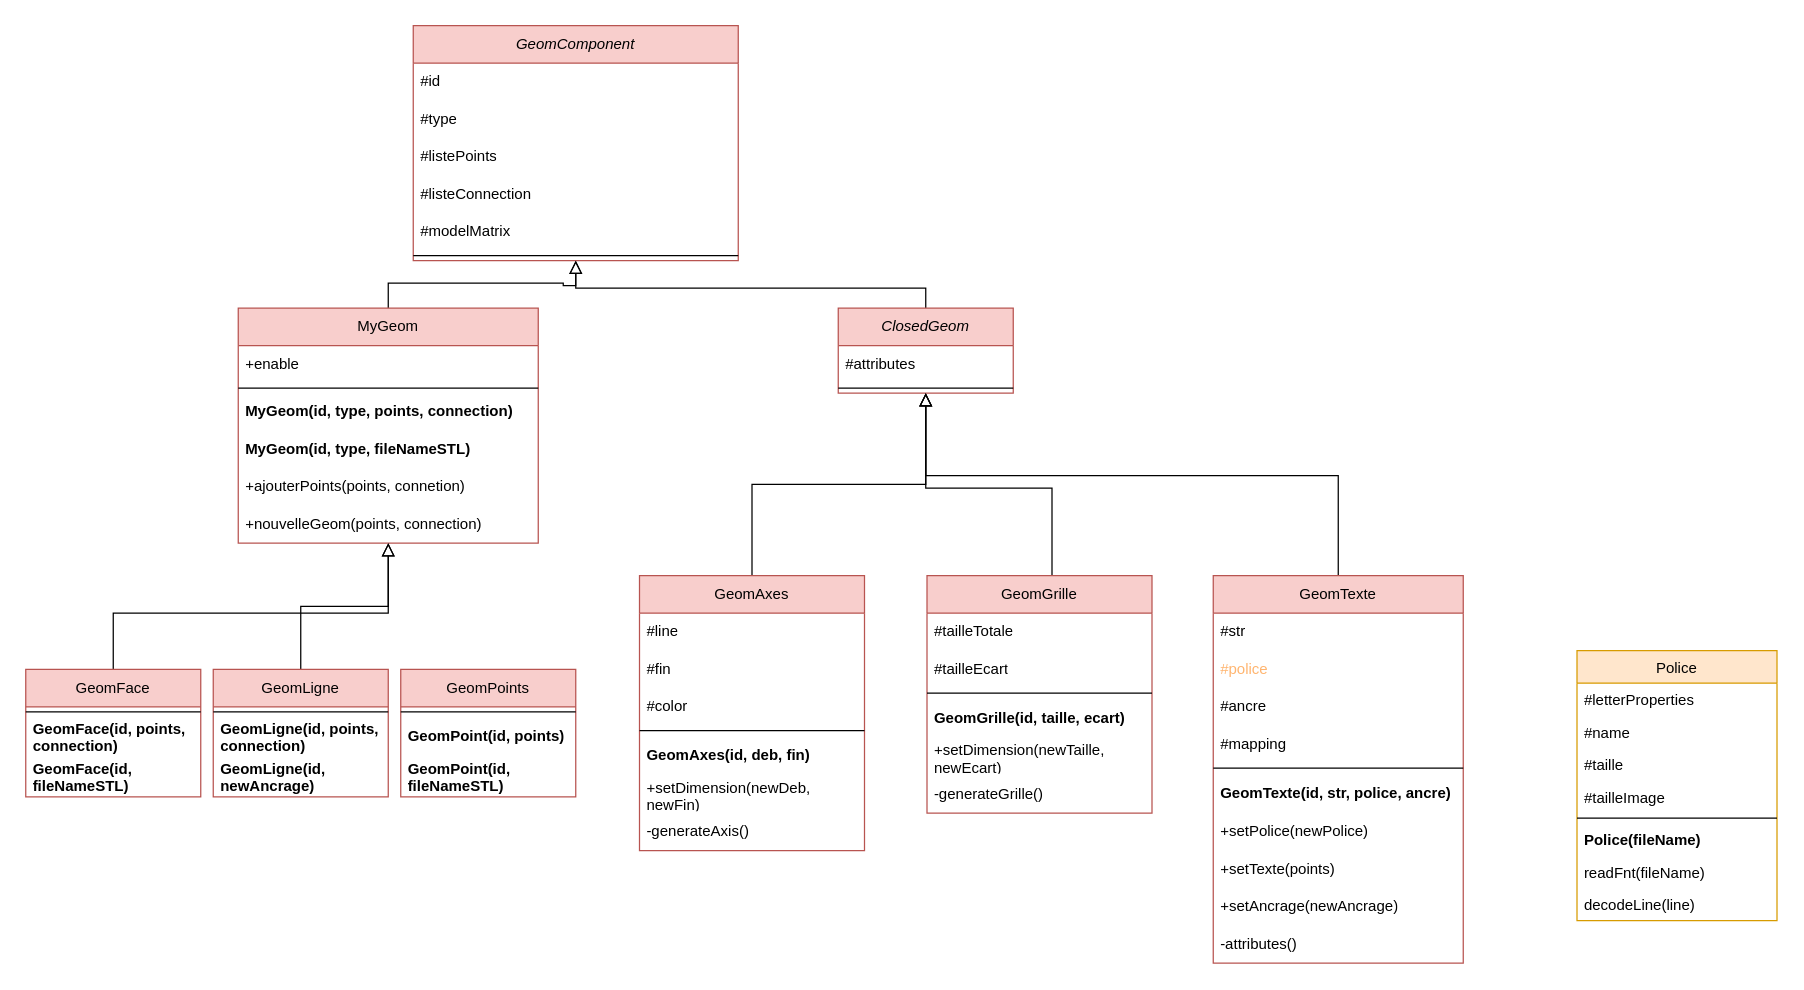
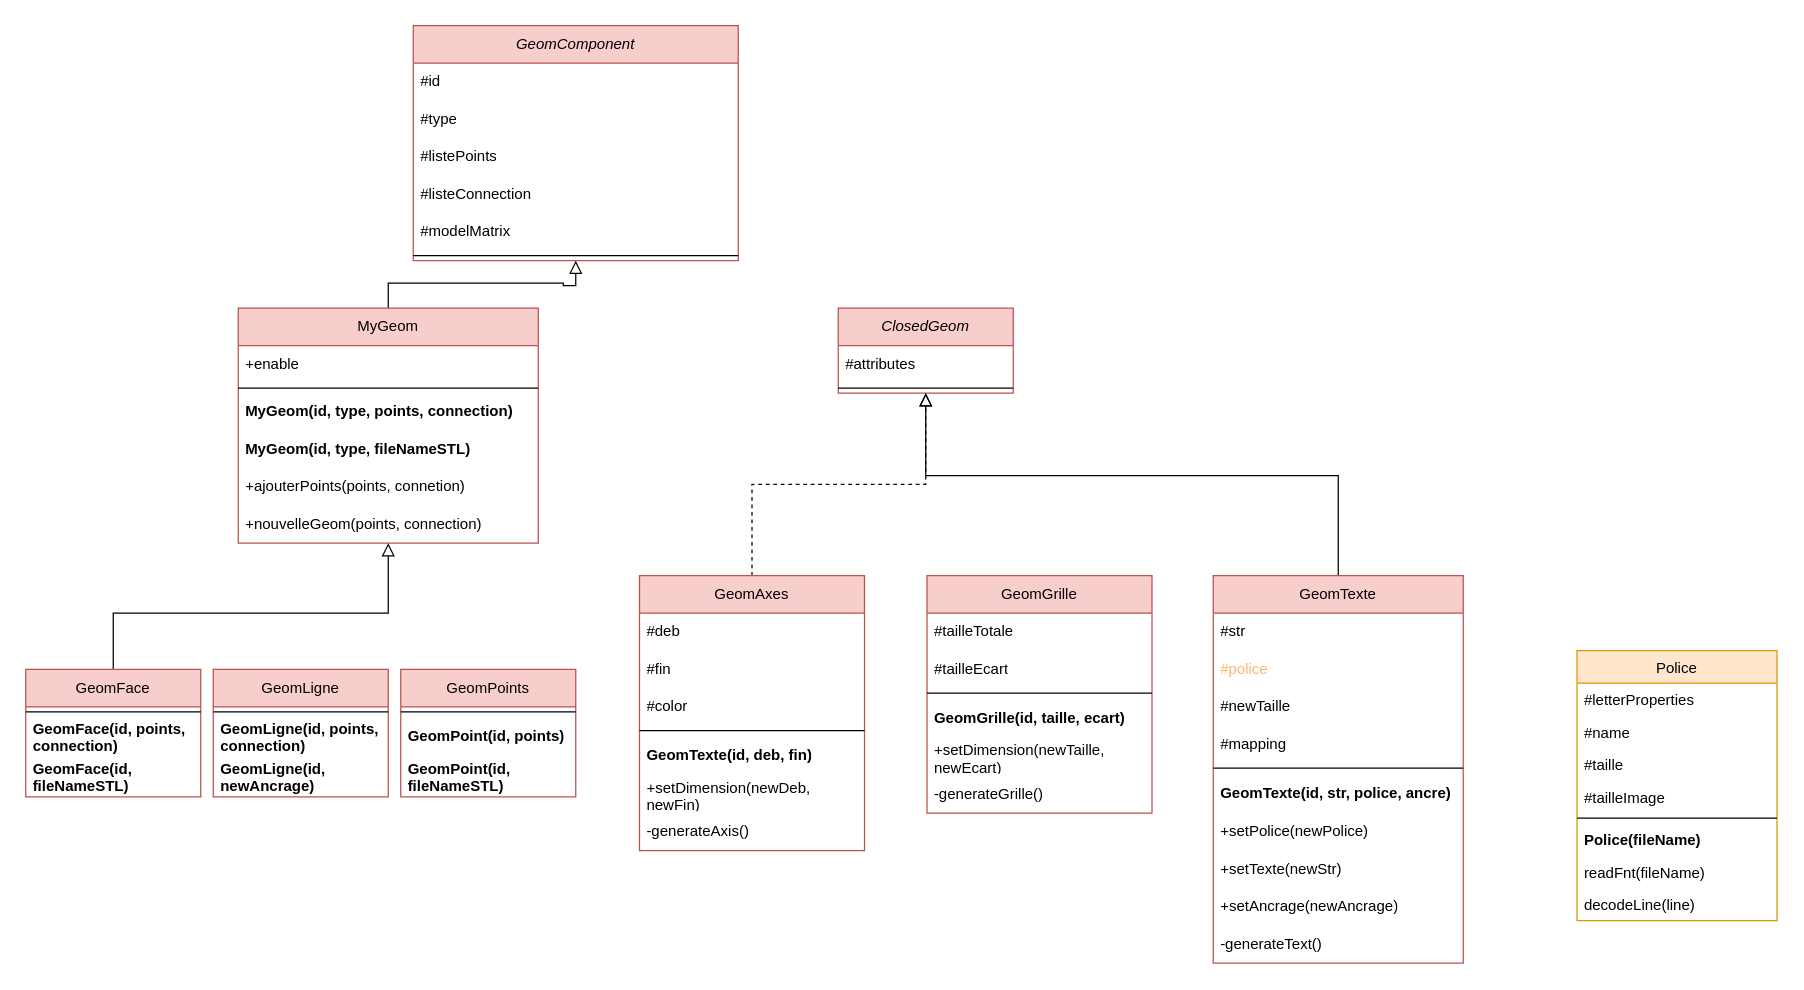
edge "ClosedGeom" -> "GeomComponent": removed
edge "GeomAxes" -> "ClosedGeom": style solid -> dashed
edge "GeomGrille" -> "ClosedGeom": removed
edge "GeomLigne" -> "MyGeom": removed
node "#line": label "#line" -> "#deb"
node "#ancre": label "#ancre" -> "#newTaille"
node "GeomAxes(id, deb, fin)": label "GeomAxes(id, deb, fin)" -> "GeomTexte(id, deb, fin)"
node "+setTexte(points)": label "+setTexte(points)" -> "+setTexte(newStr)"
node "-attributes()": label "-attributes()" -> "-generateText()"
